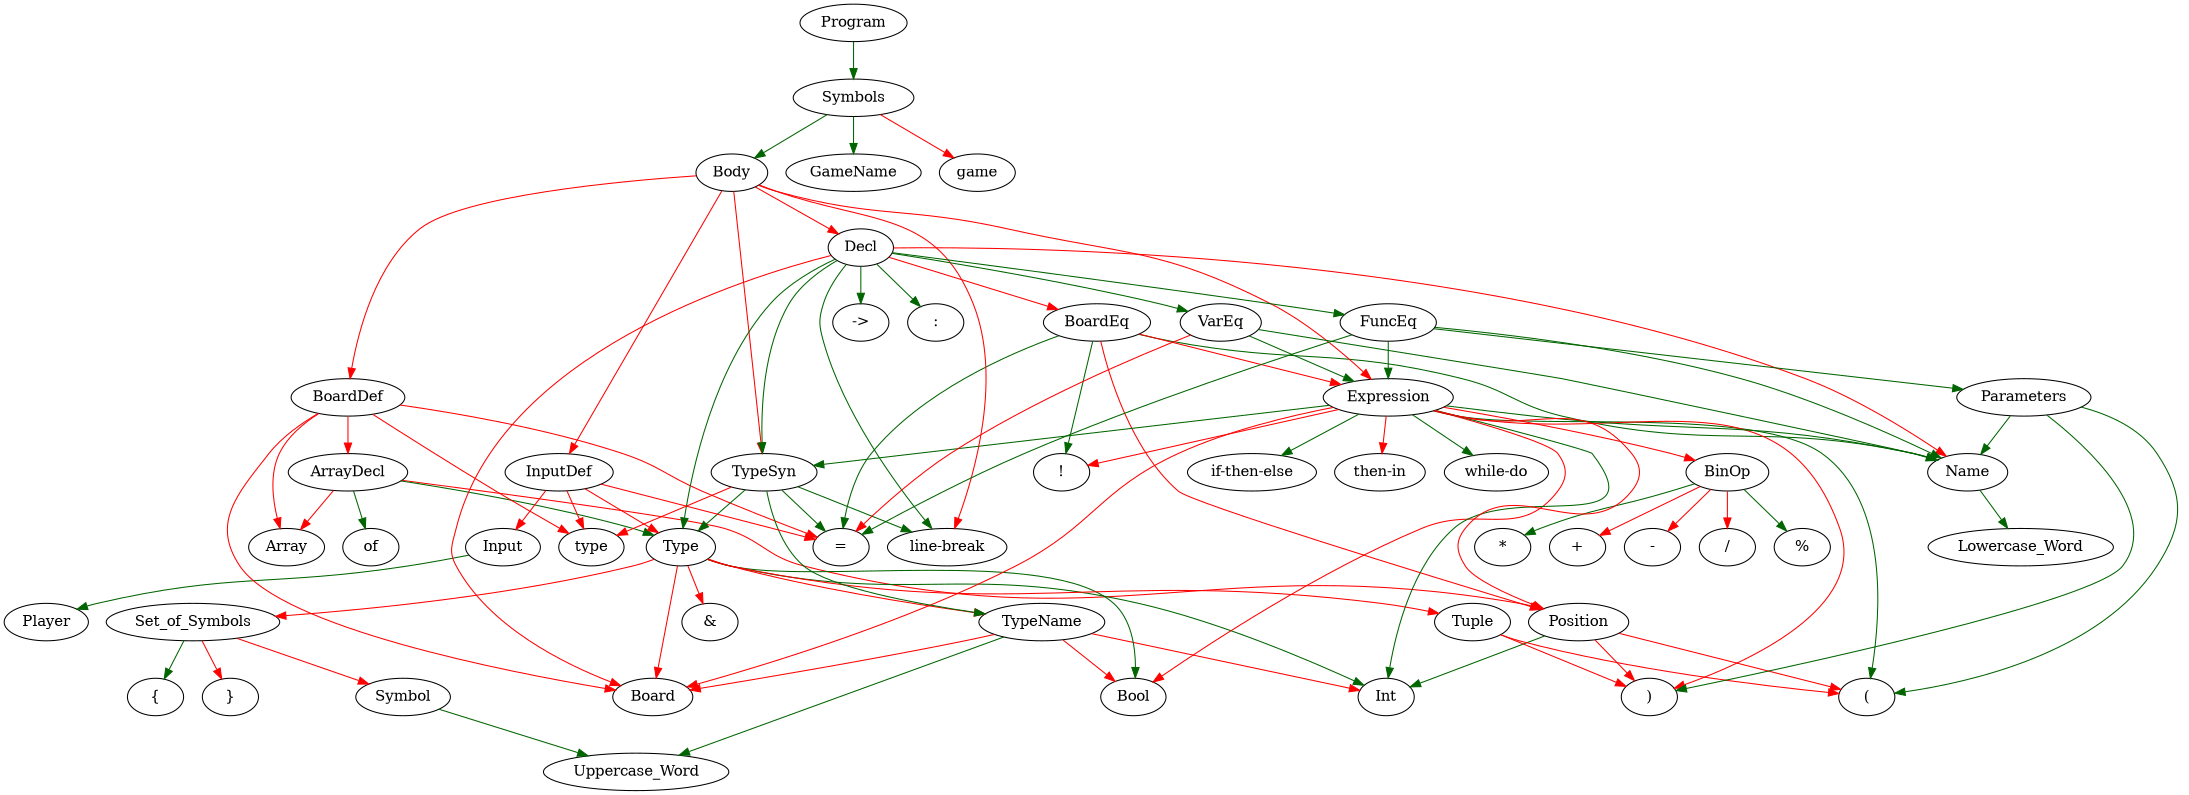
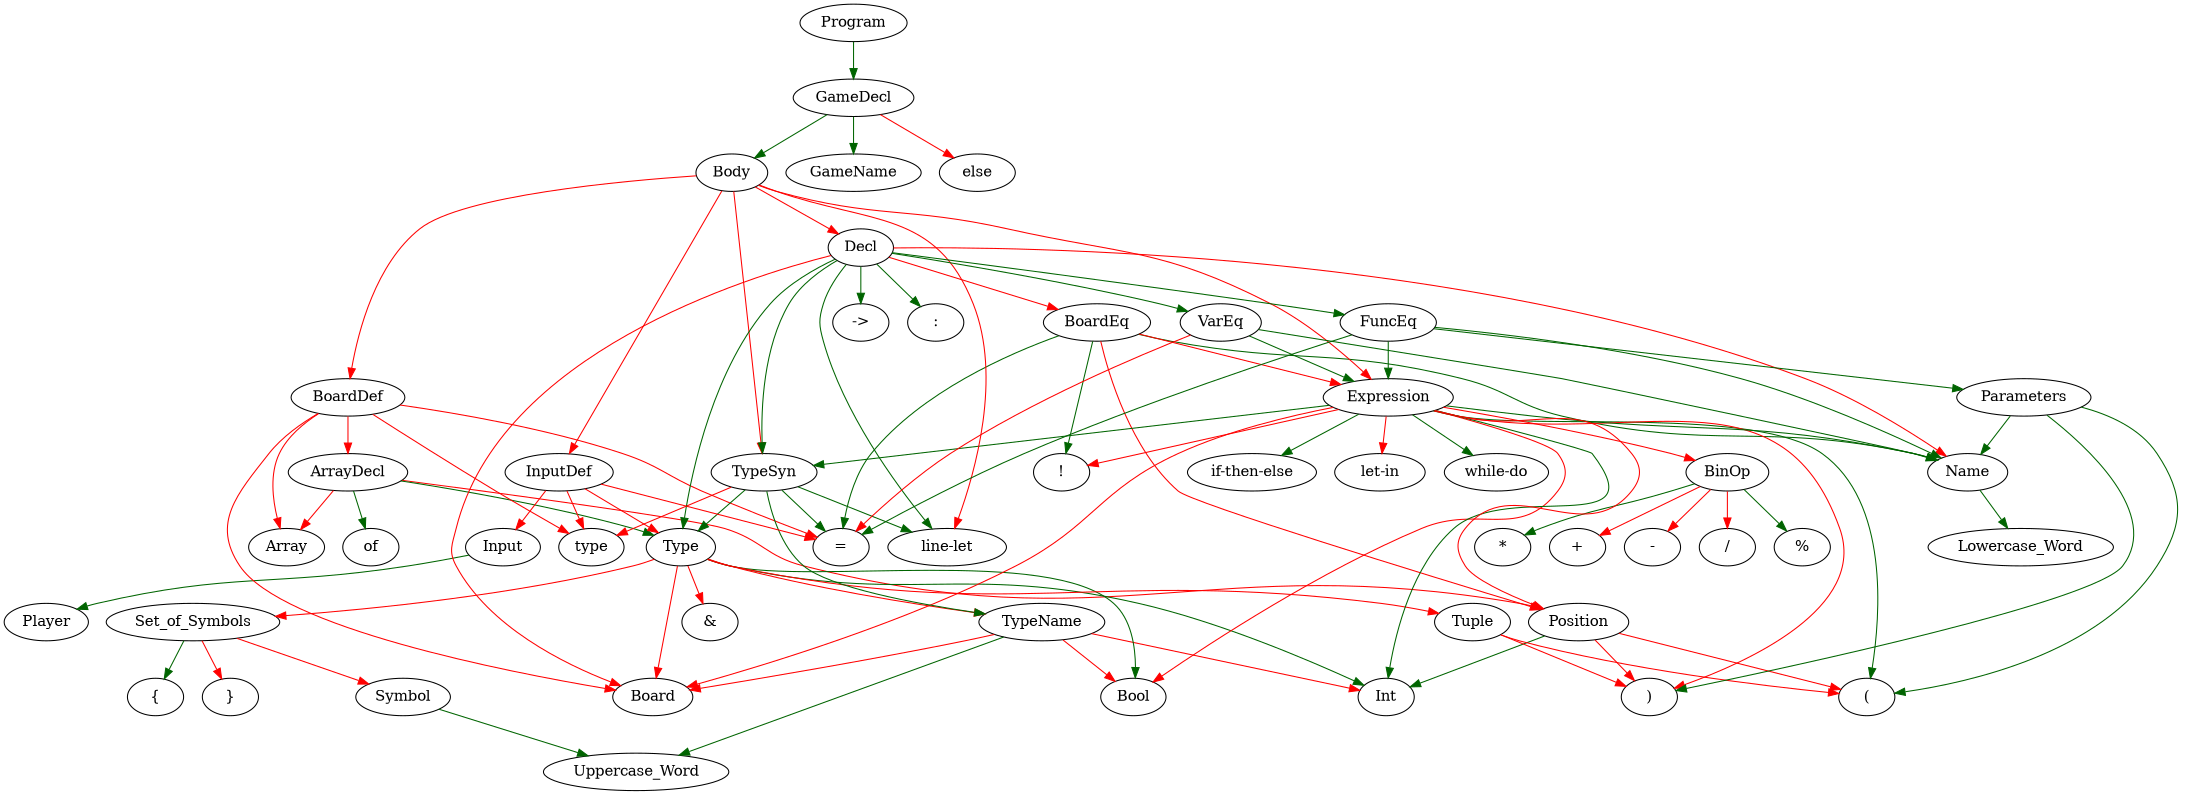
node "Symbols": label "Symbols" -> "GameDecl"
node "game": label "game" -> "else"
node "then-in": label "then-in" -> "let-in"
node "line-break": label "line-break" -> "line-let"
